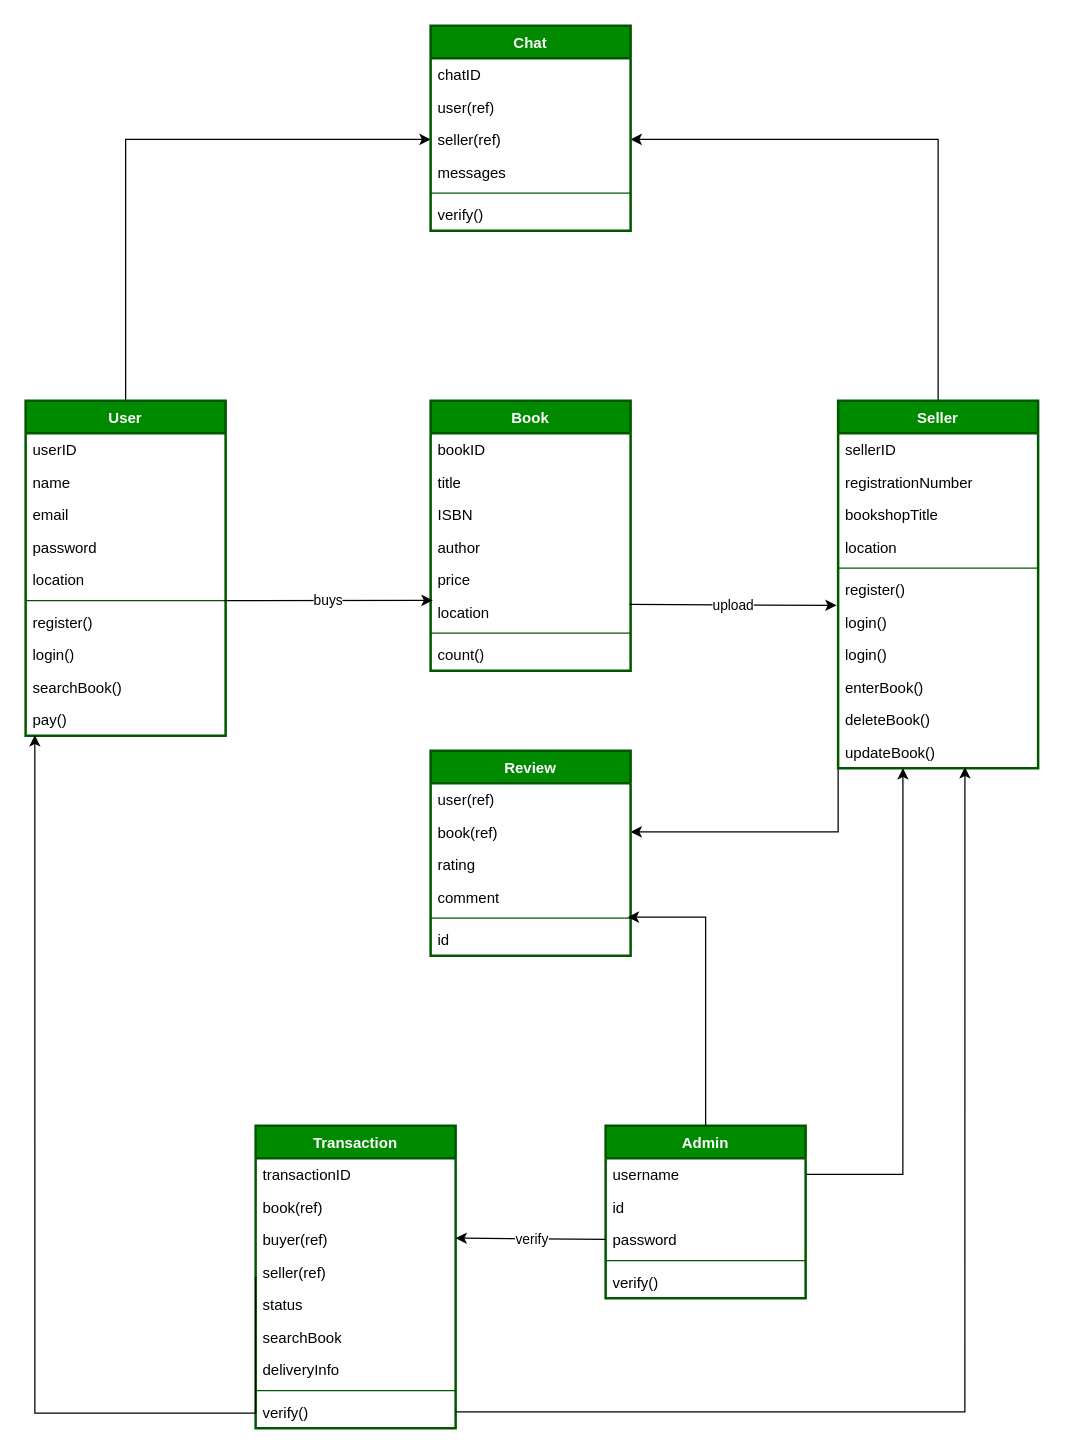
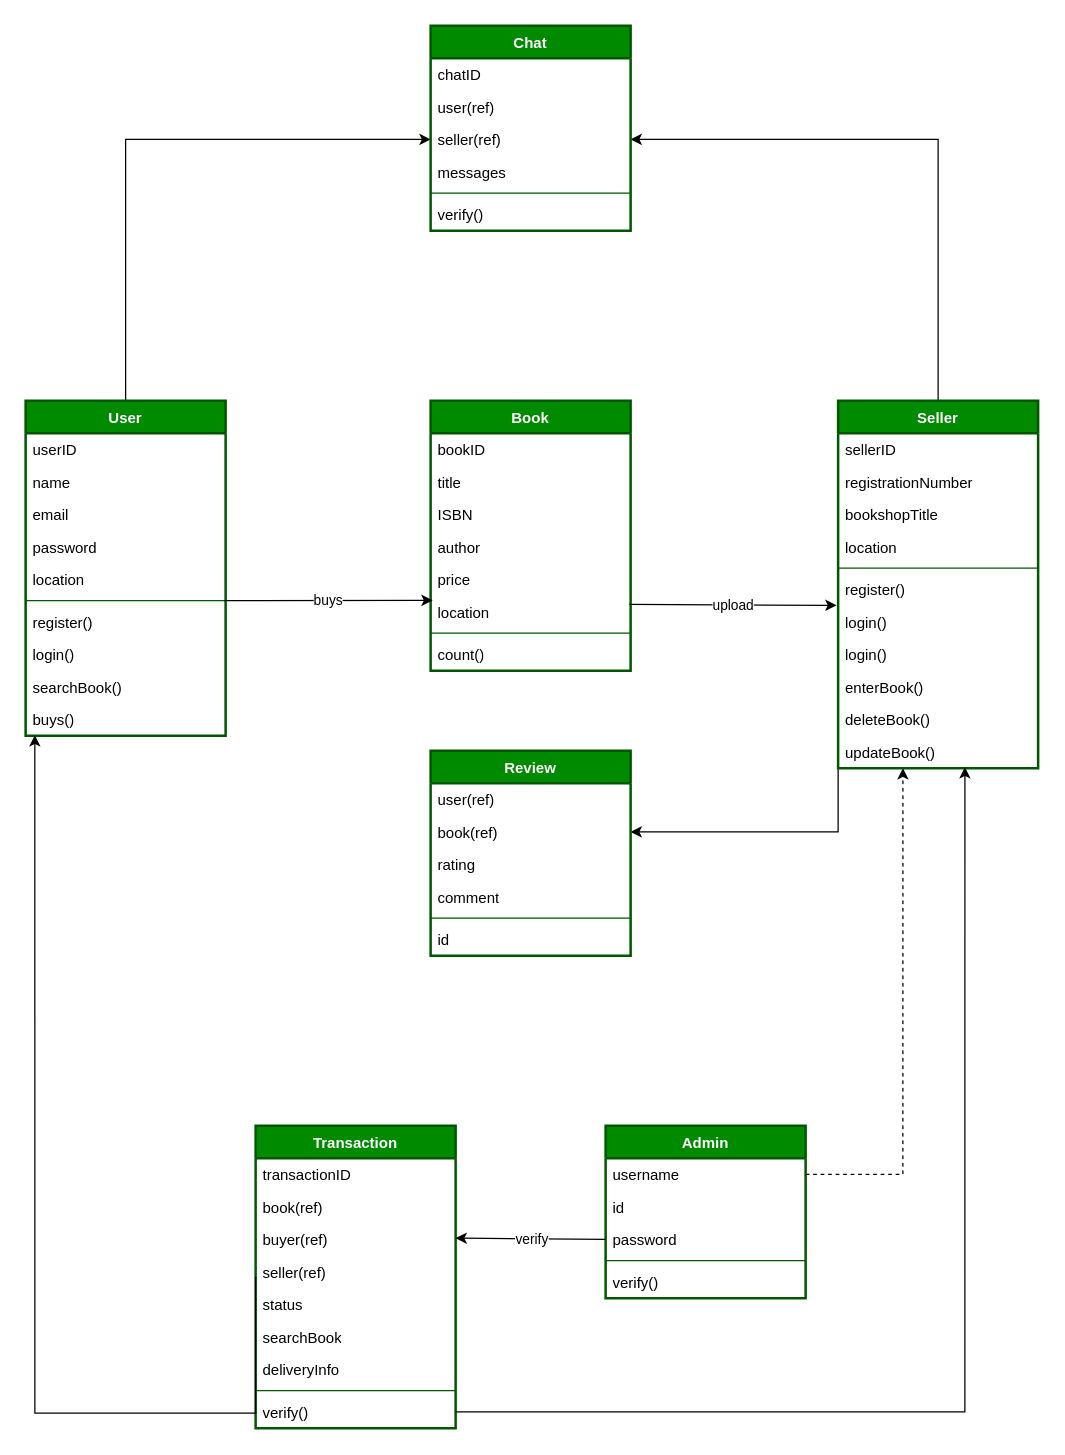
node "pay()": label "pay()" -> "buys()"
edge "Admin" -> "comment": removed
edge "username" -> "updateBook()": style solid -> dashed
